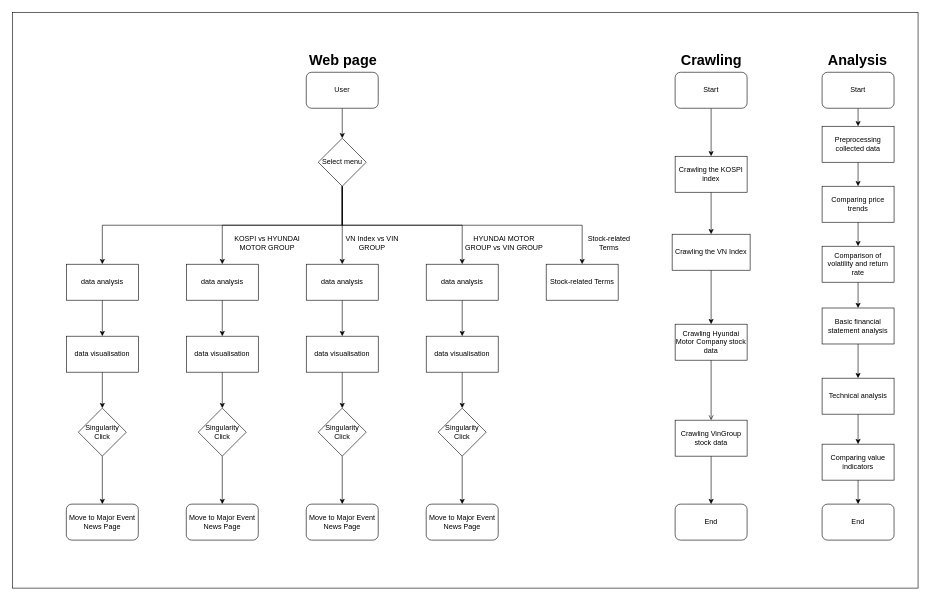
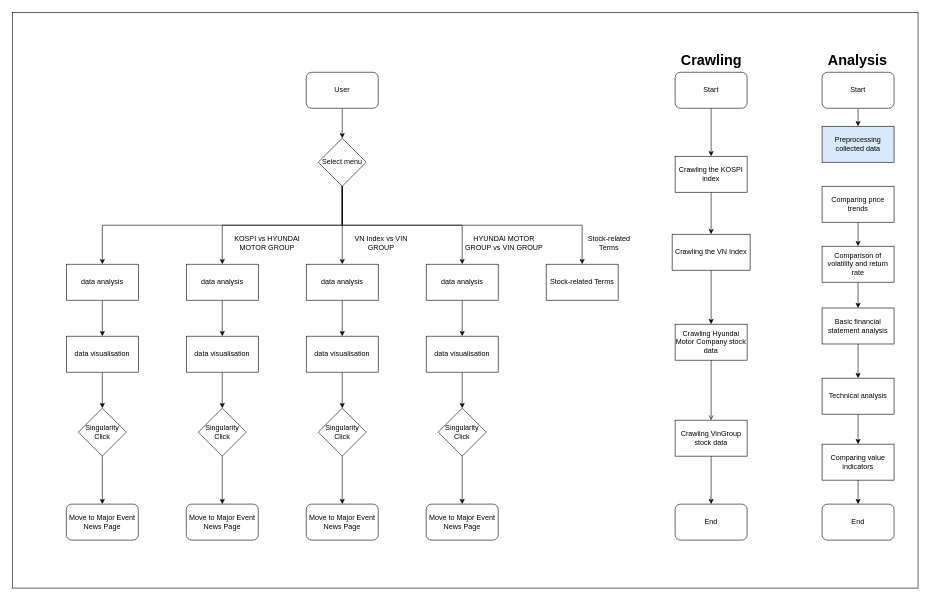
node "Web page": removed
node "Preprocessing collected data": fillcolor #ffffff -> #dae8fc
edge "Preprocessing collected data" -> "Comparing price trends": removed
node "VN Index vs VIN GROUP": moved (372, 243) -> (381, 243)
